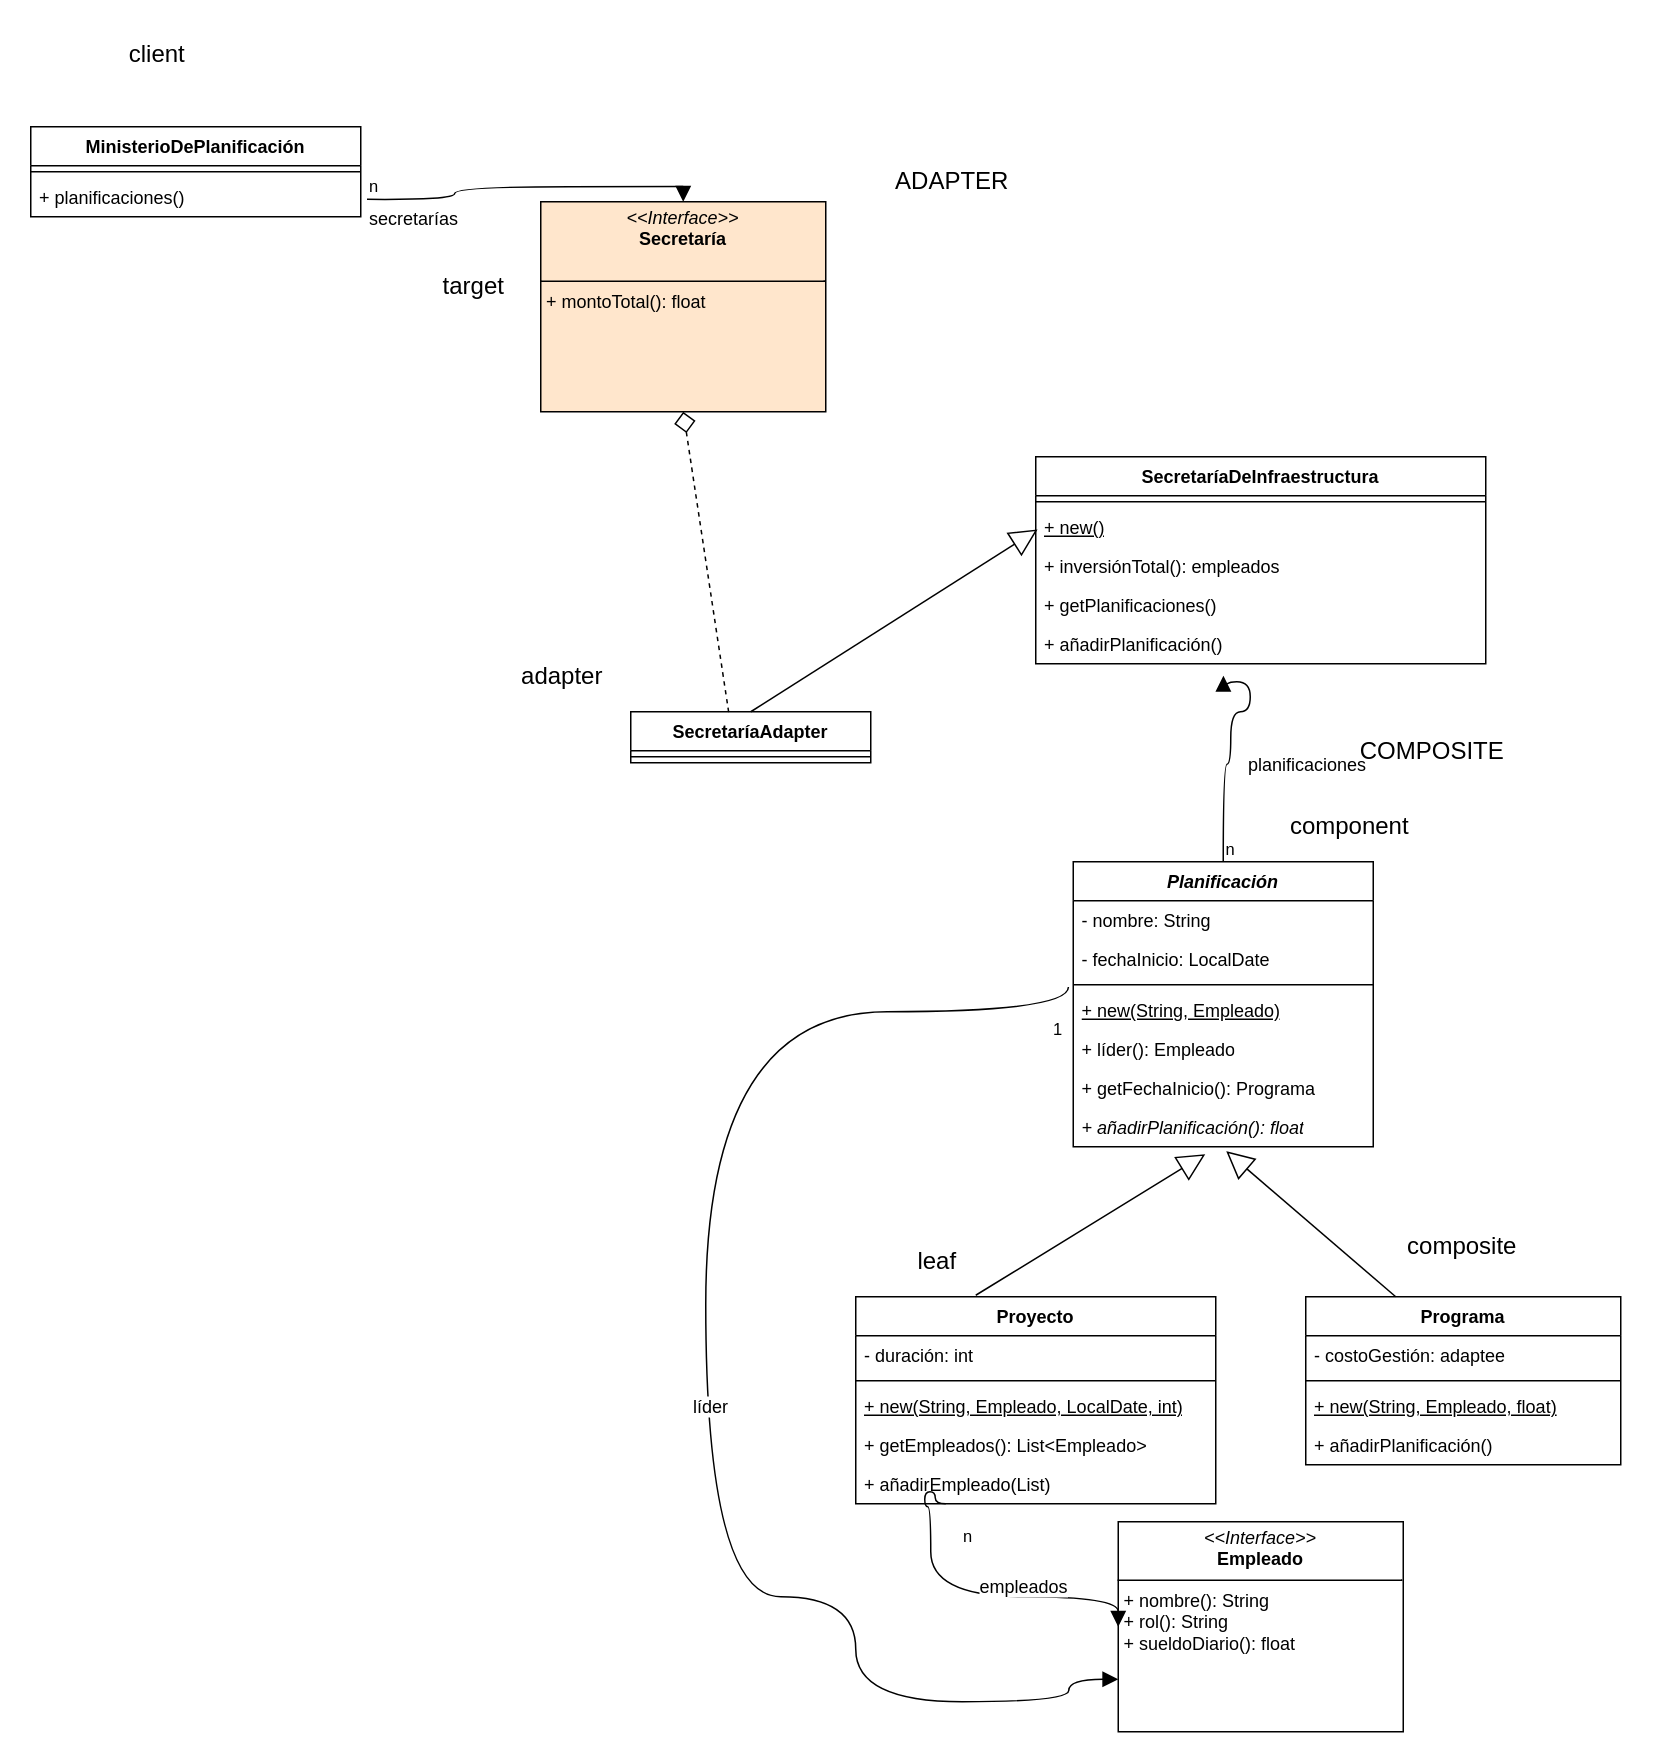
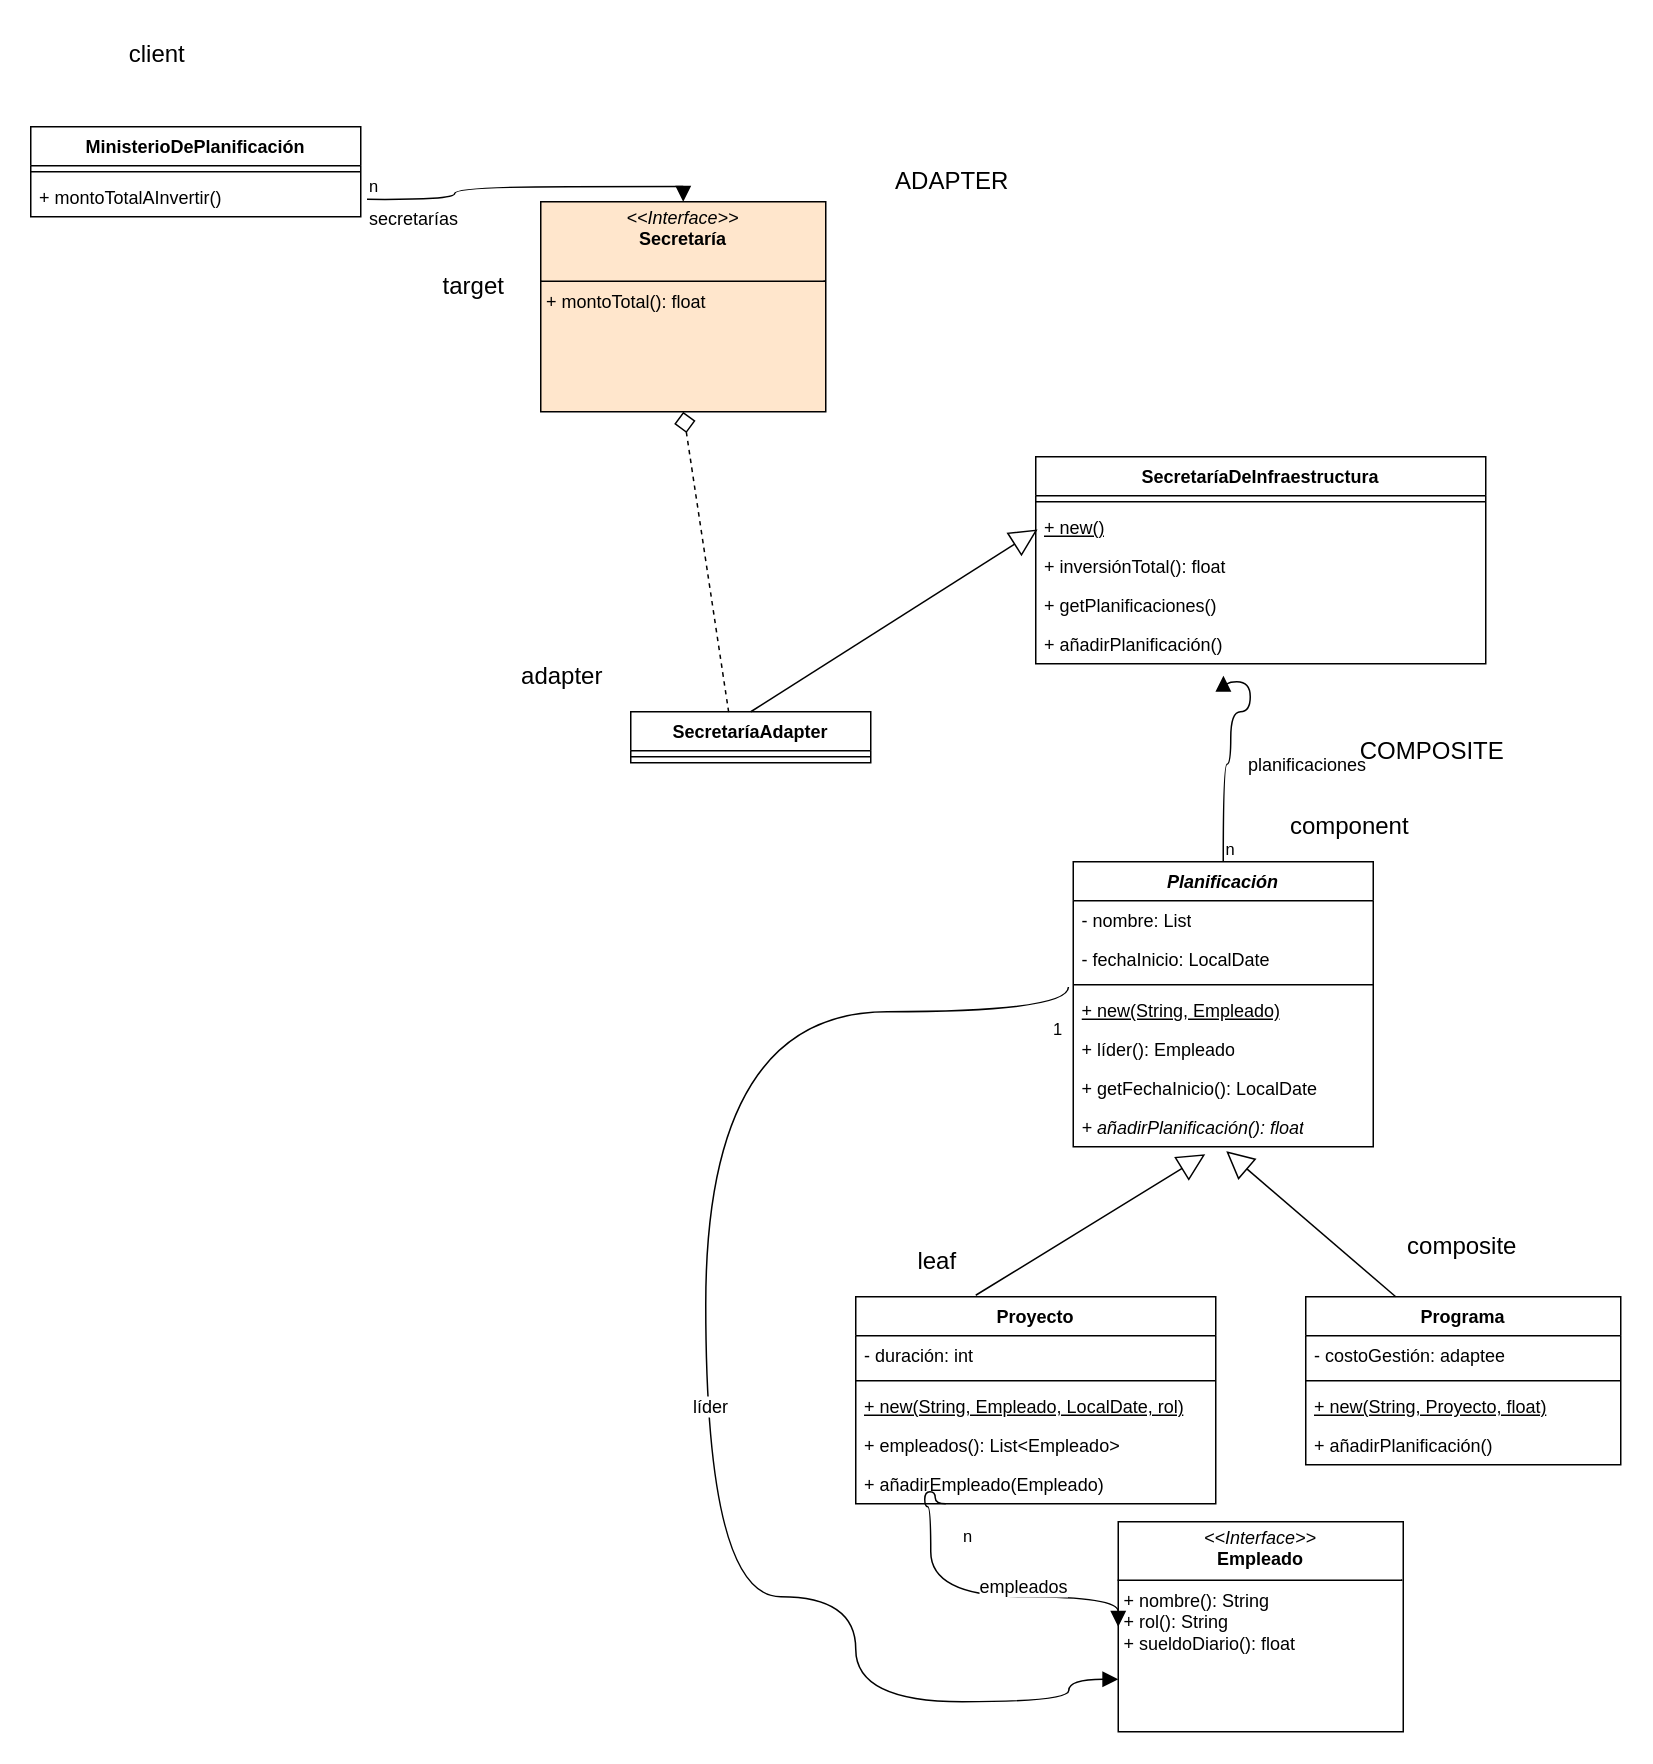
node "+ planificaciones()": label "+ planificaciones()" -> "+ montoTotalAInvertir()"
node "+ inversiónTotal(): empleados": label "+ inversiónTotal(): empleados" -> "+ inversiónTotal(): float"
node "- nombre: String": label "- nombre: String" -> "- nombre: List"
node "+ getFechaInicio(): Programa": label "+ getFechaInicio(): Programa" -> "+ getFechaInicio(): LocalDate"
node "+ new(String, Empleado, LocalDate, int)": label "+ new(String, Empleado, LocalDate, int)" -> "+ new(String, Empleado, LocalDate, rol)"
node "+ new(String, Empleado, float)": label "+ new(String, Empleado, float)" -> "+ new(String, Proyecto, float)"
node "+ getEmpleados(): List<Empleado>": label "+ getEmpleados(): List<Empleado>" -> "+ empleados(): List<Empleado>"
node "+ añadirEmpleado(List)": label "+ añadirEmpleado(List)" -> "+ añadirEmpleado(Empleado)"
